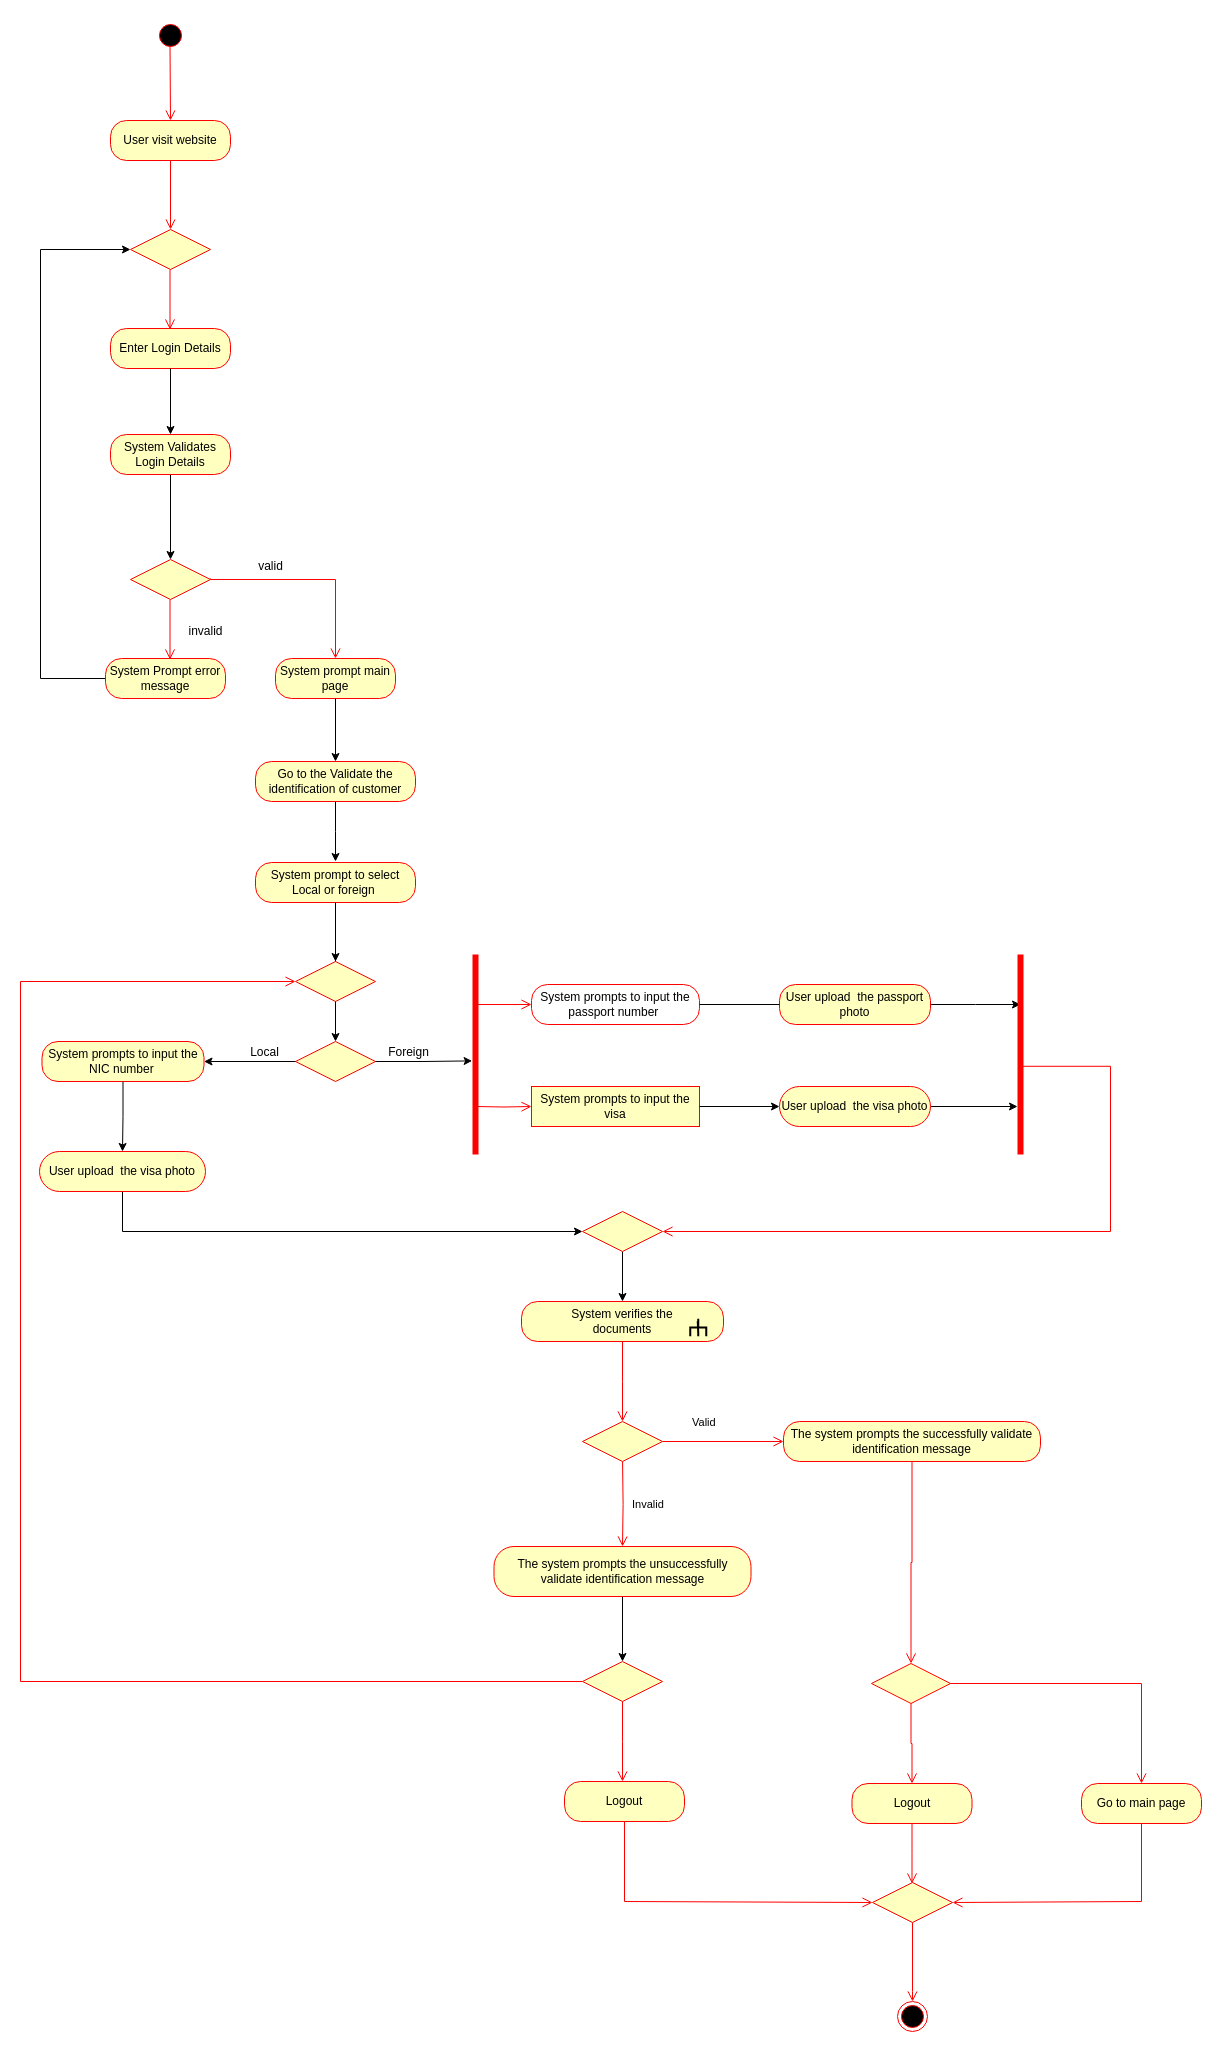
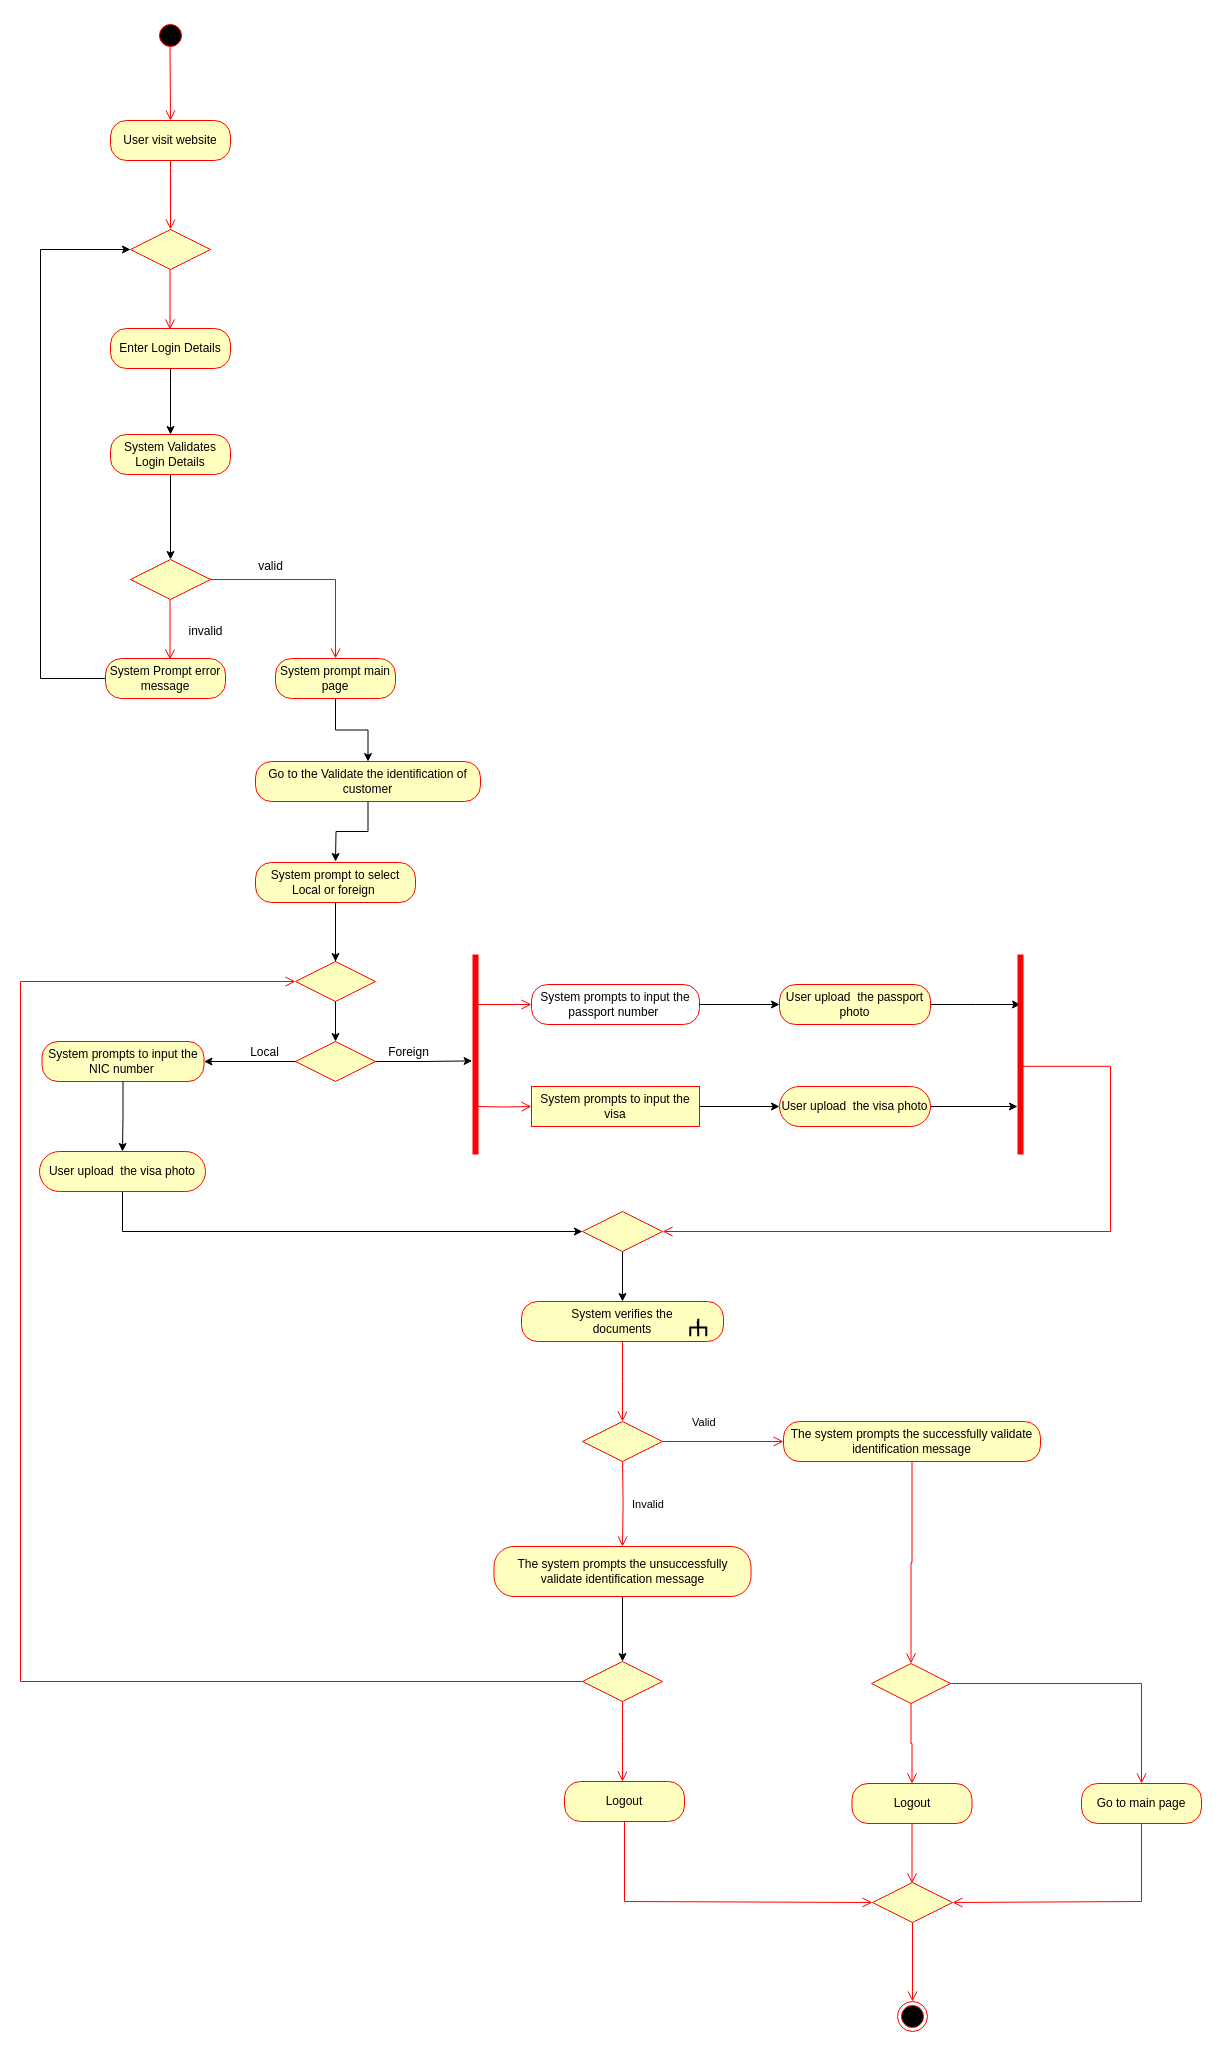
node "Go to the Validate the identification of customer": size 160x40 -> 225x40
edge "System prompts to input the passport number" -- "User upload the passport photo": arrowhead none -> classic
